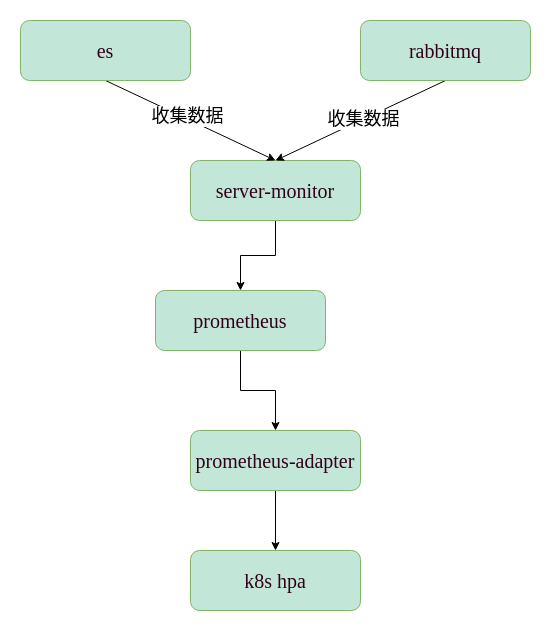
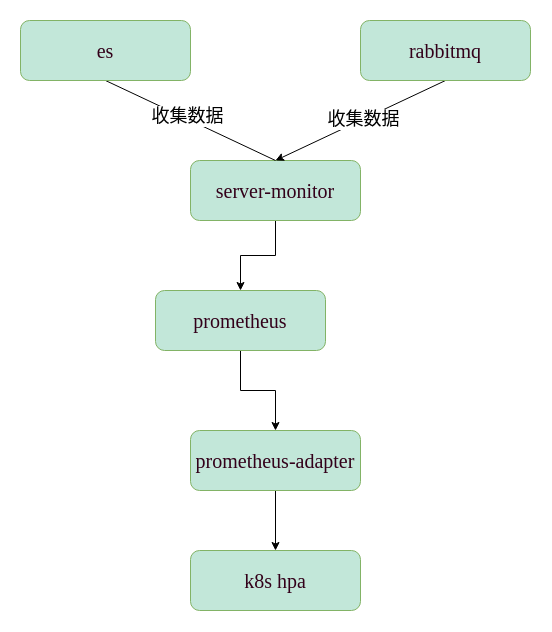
edge "es" -> "server-monitor": arrowhead classic -> none
